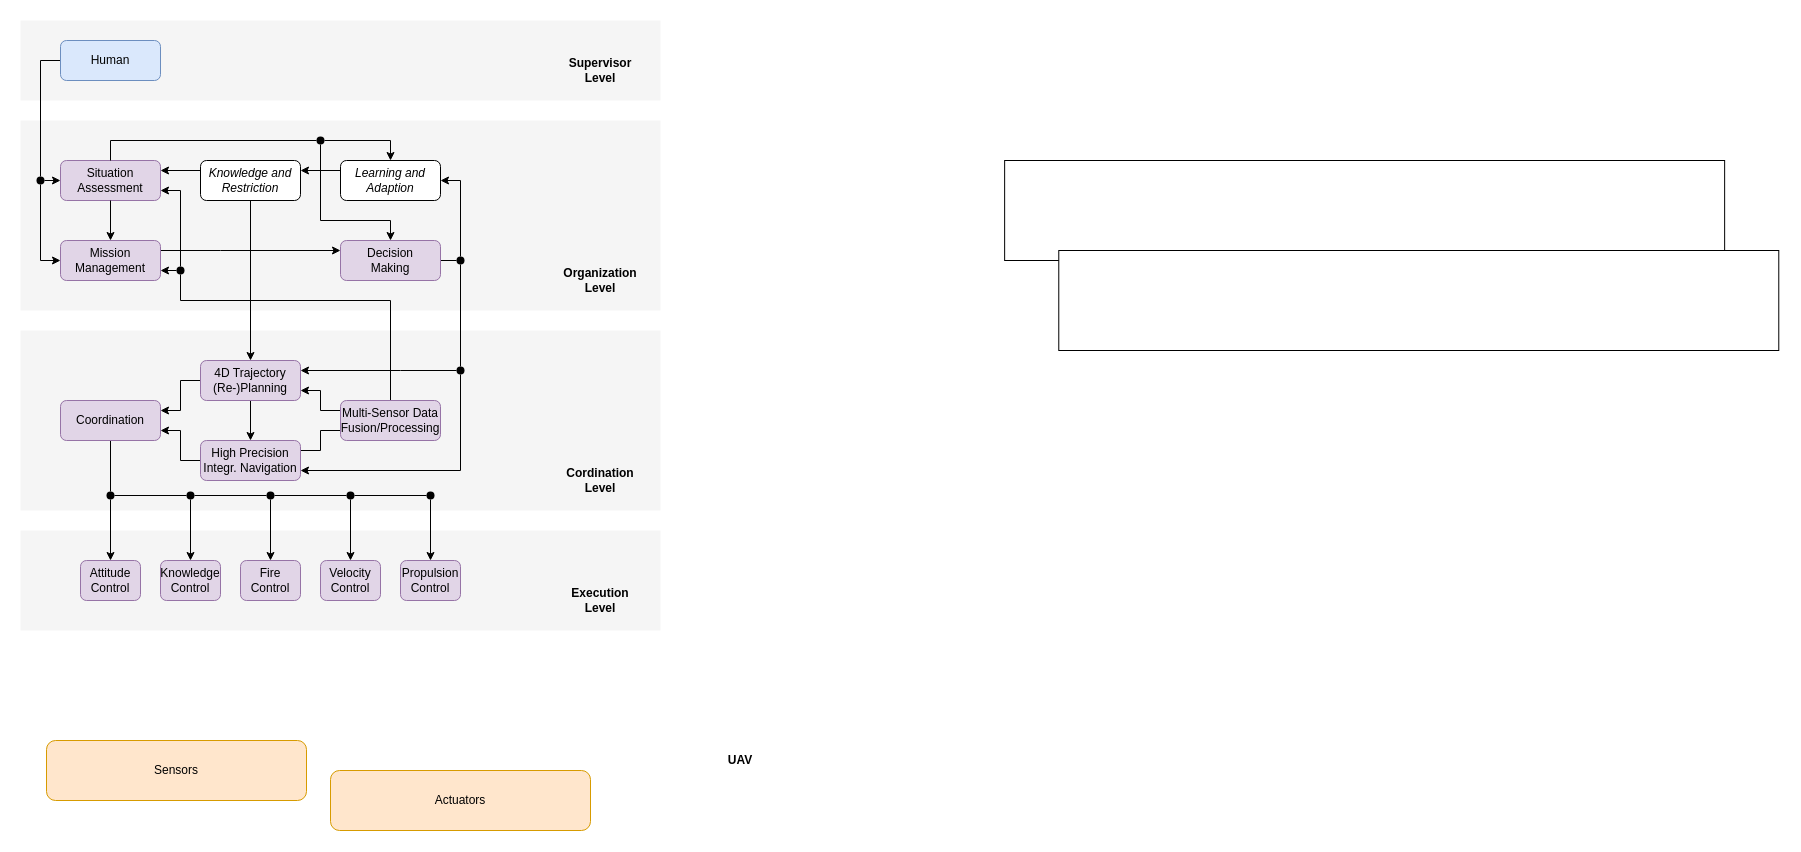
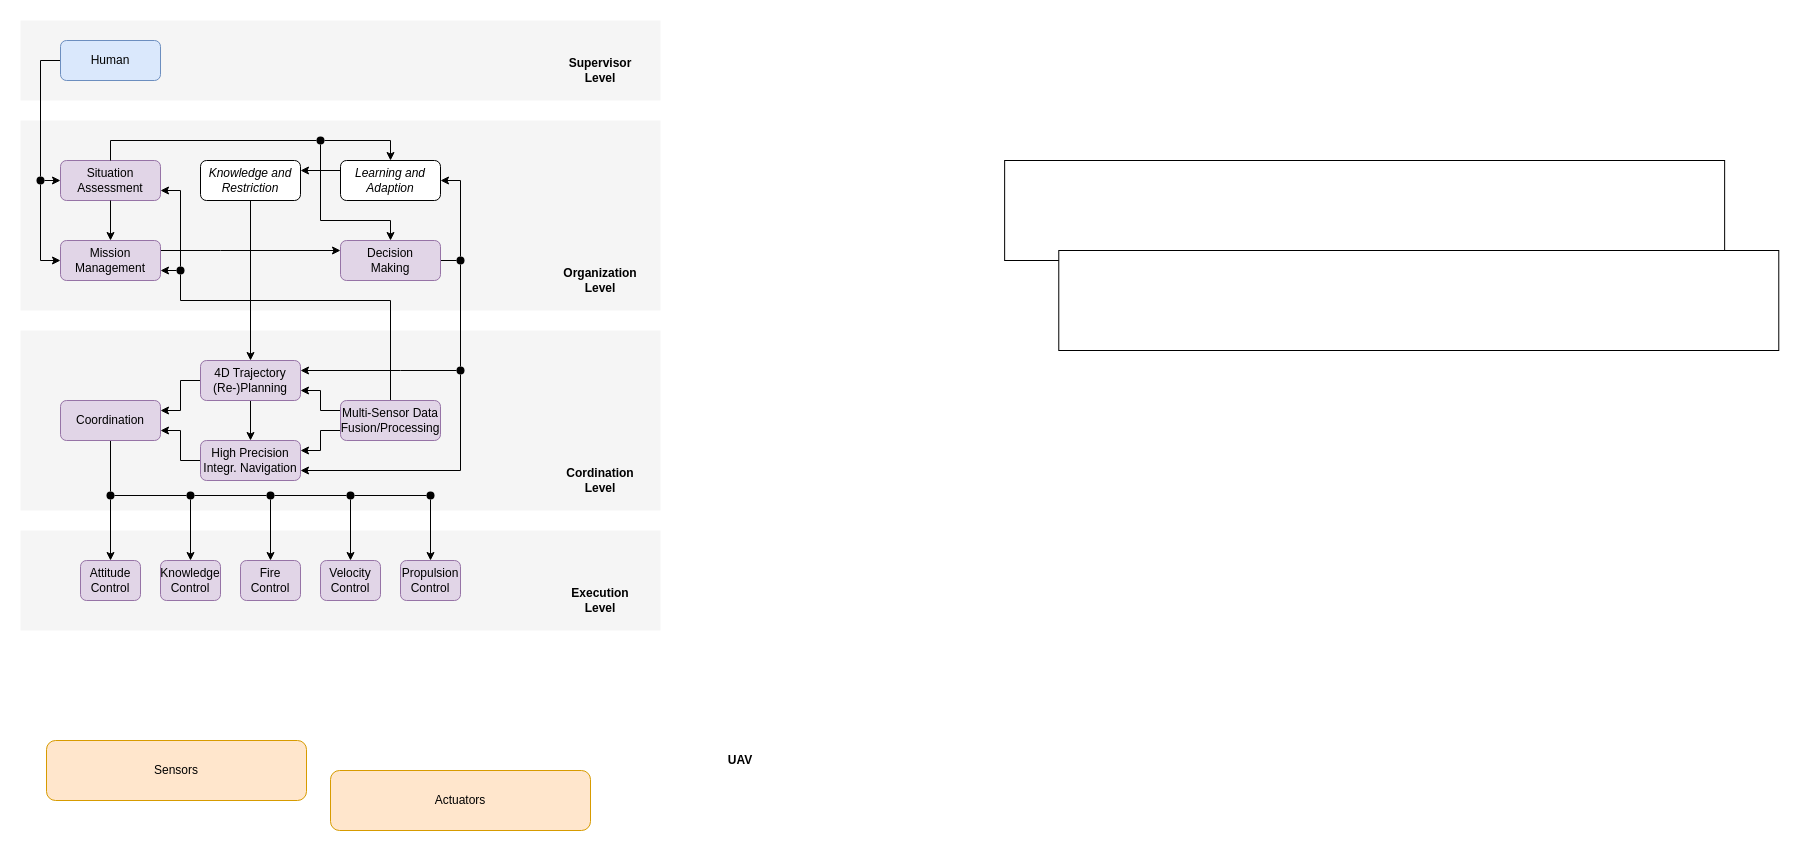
edge "Knowledge and Restriction" -> "Situation Assessment": removed
edge "Multi-Sensor Data Fusion/Processing" -- "High Precision Integr. Navigation": arrowhead none -> classic
